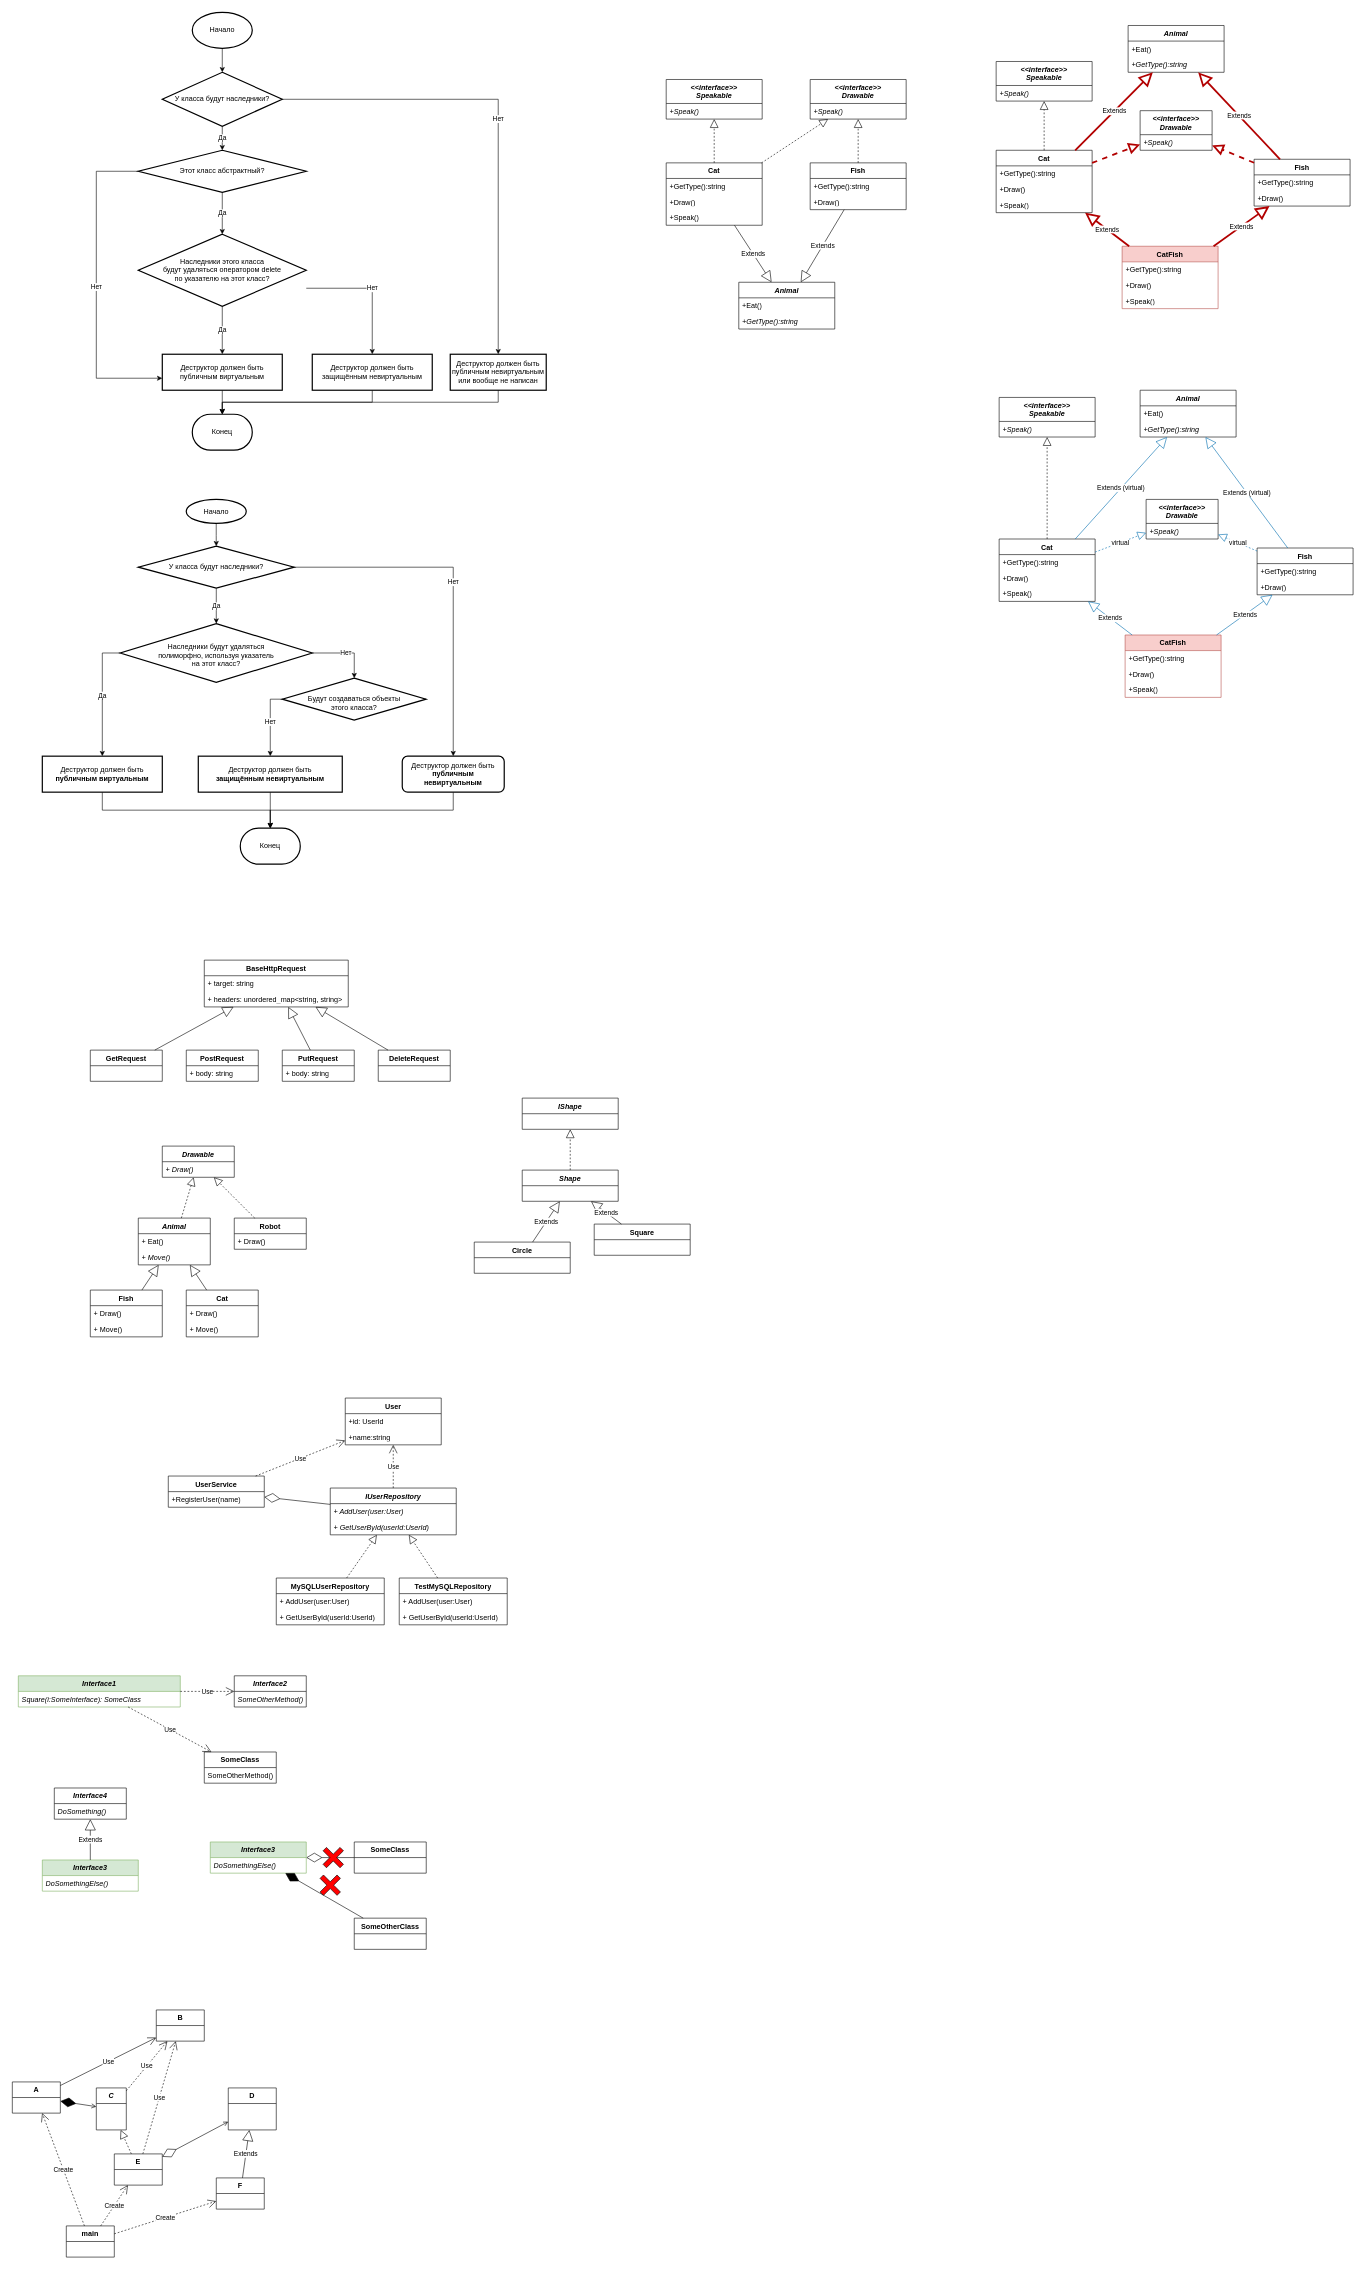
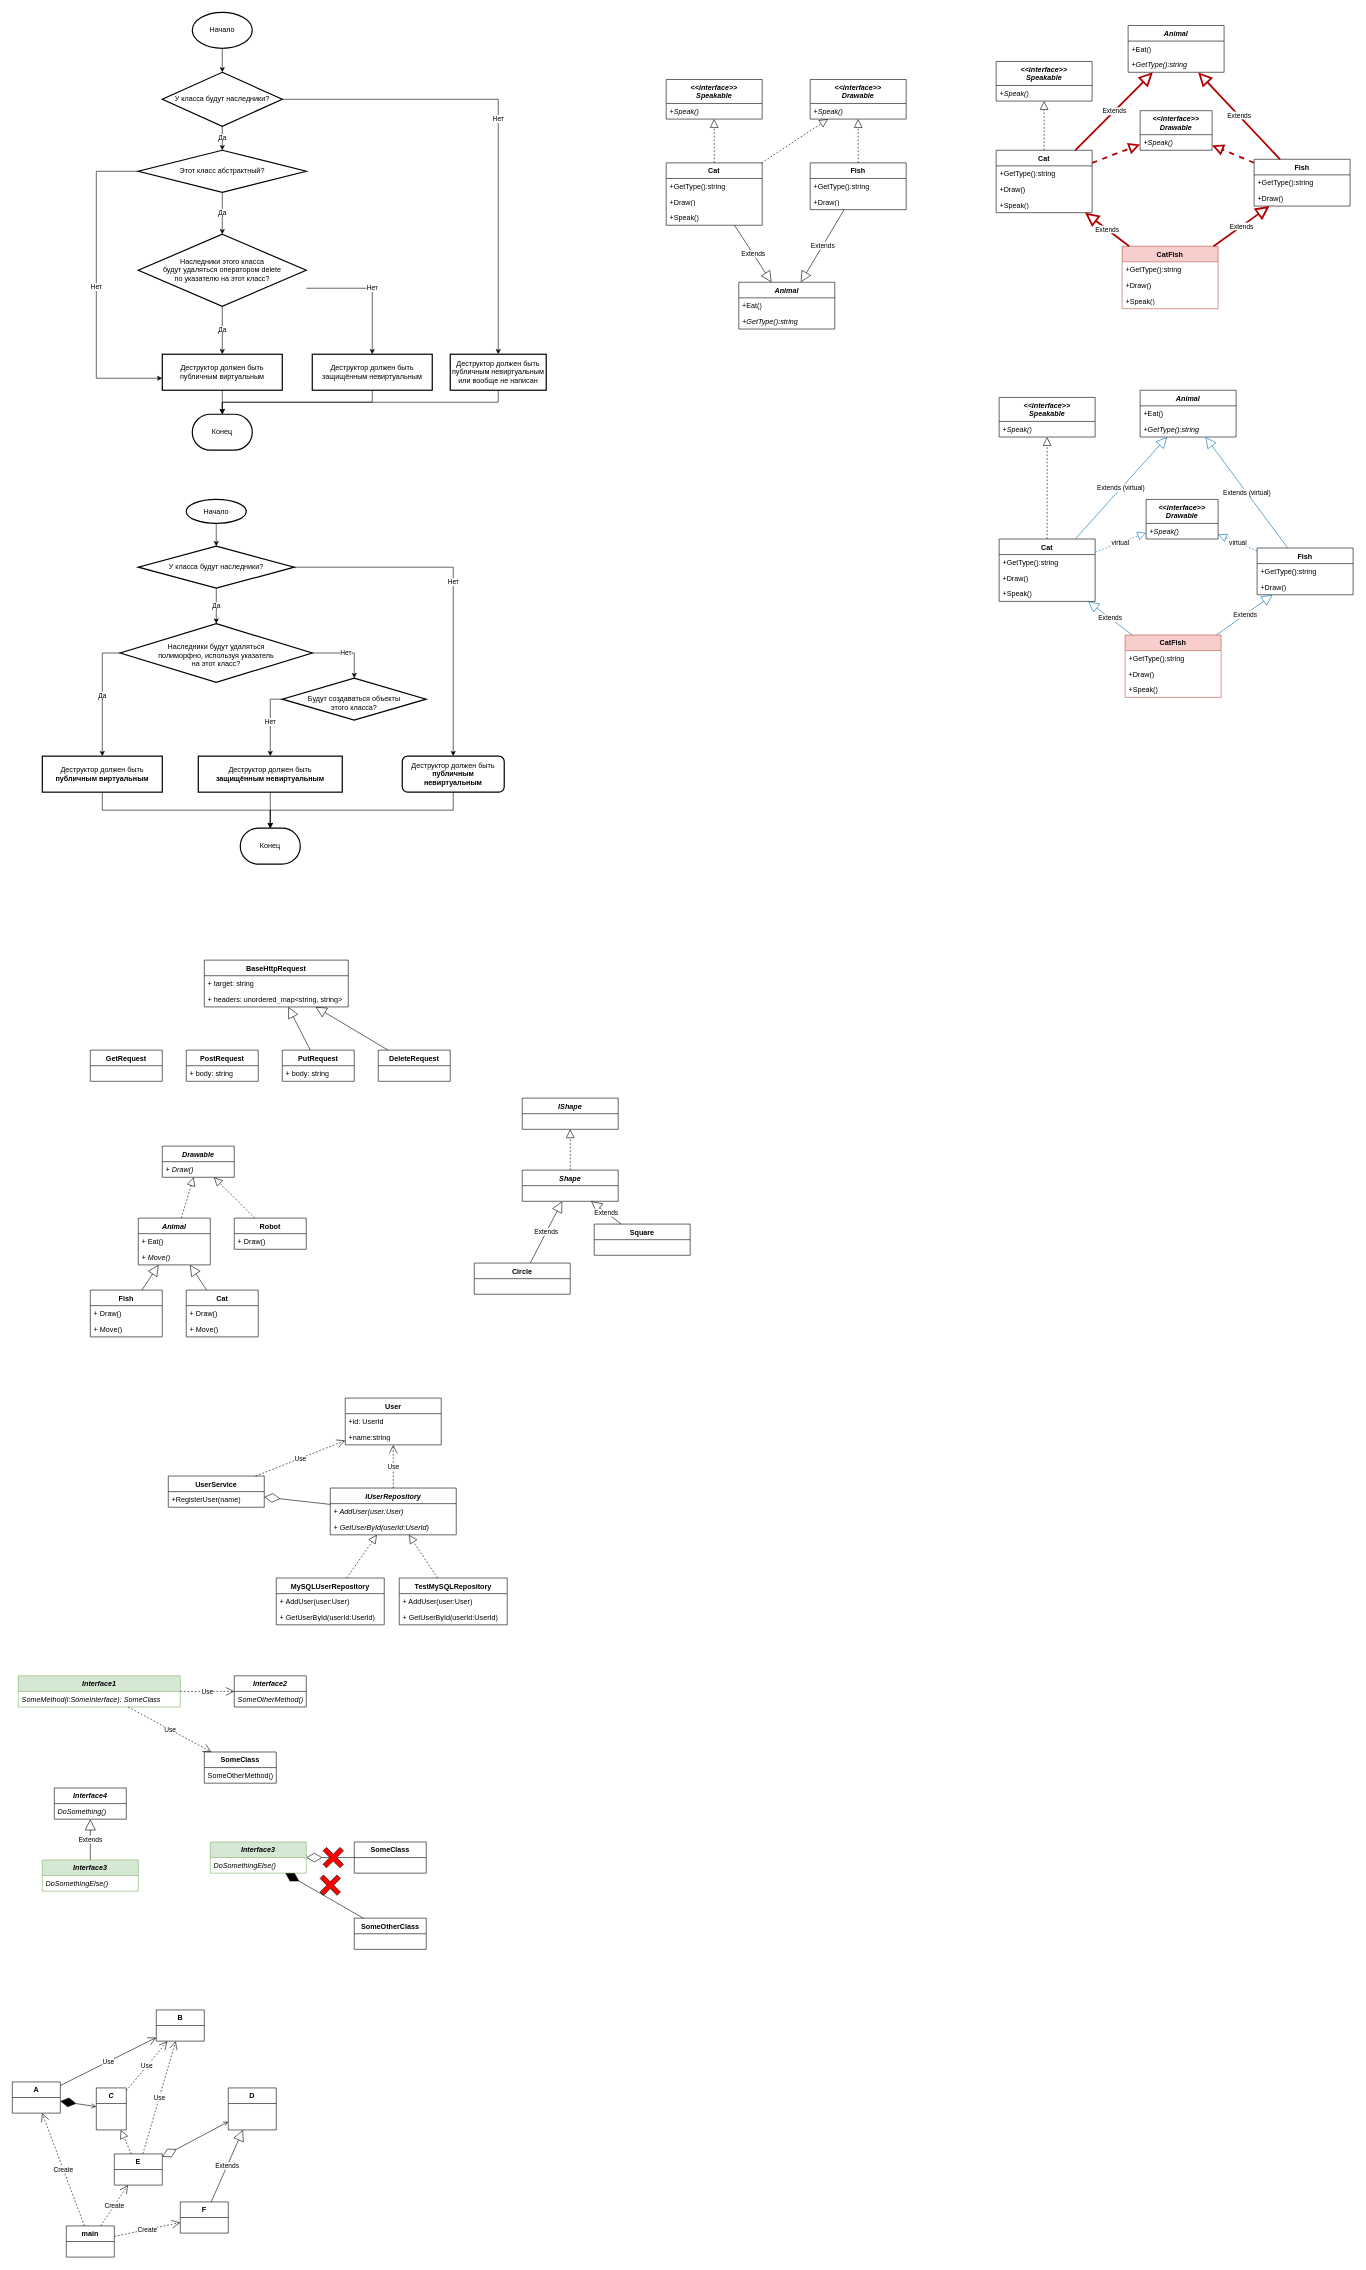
edge "GetRequest" -> "BaseHttpRequest": removed
node "Circle": moved (522, 1258) -> (522, 1279)
node "Square(i:SomeInterface): SomeClass": label "Square(i:SomeInterface): SomeClass" -> "SomeMethod(i:SomeInterface): SomeClass"
node "F": moved (240, 2194) -> (204, 2218)
